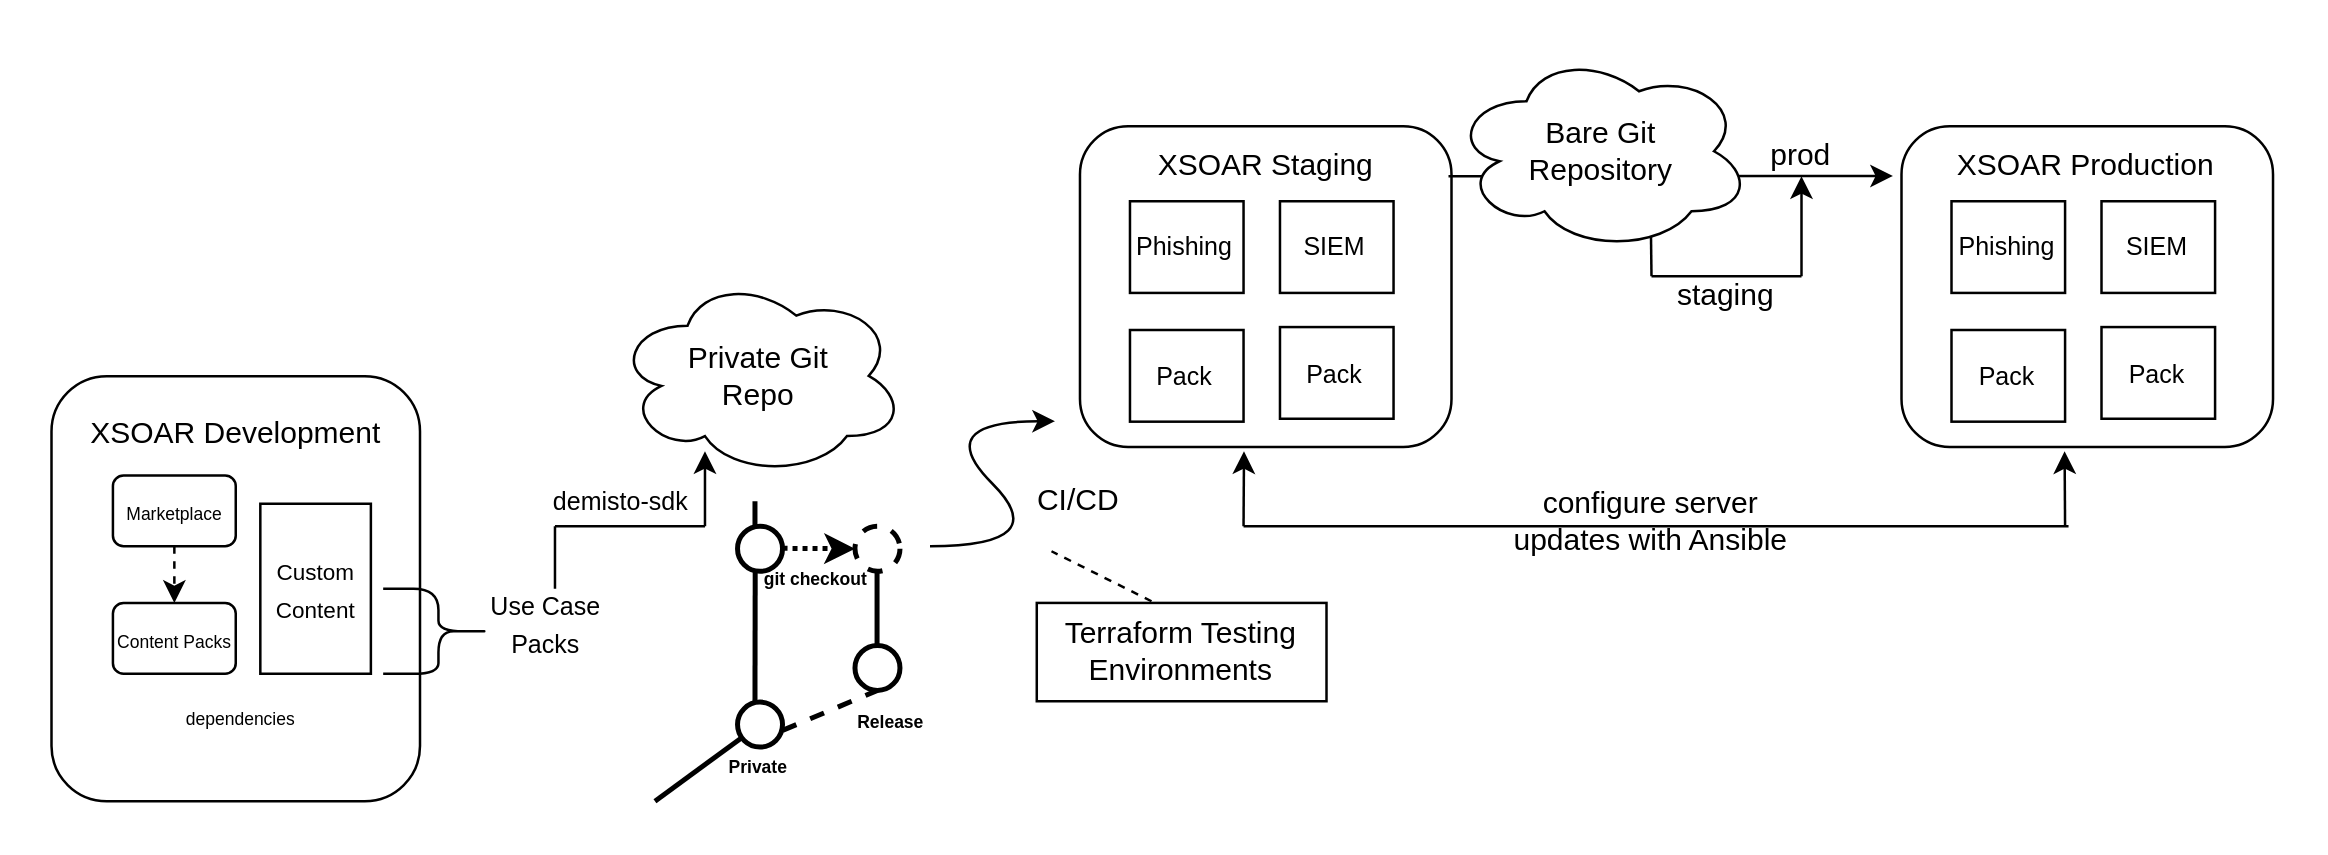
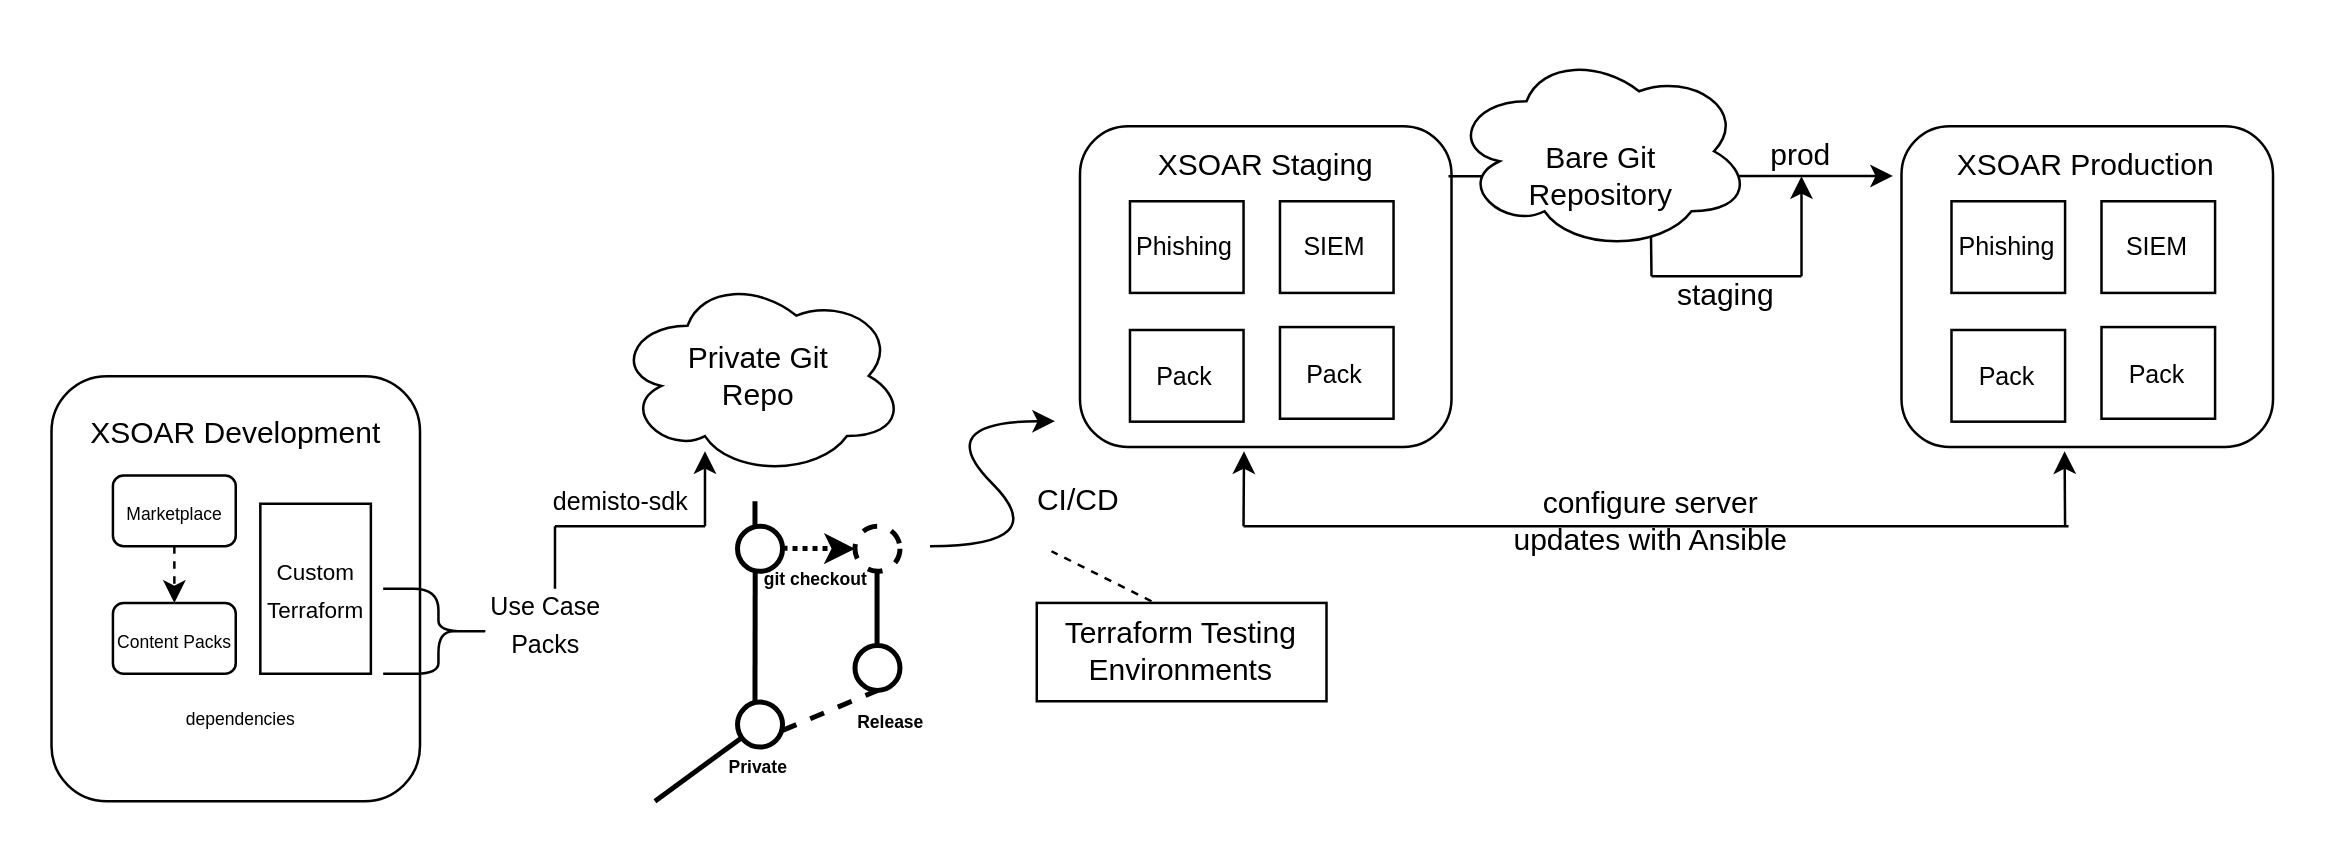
node "Bare Git Repository": moved (1601, 151) -> (1601, 176)
node "Custom Content": label "Custom Content" -> "Custom Terraform"
